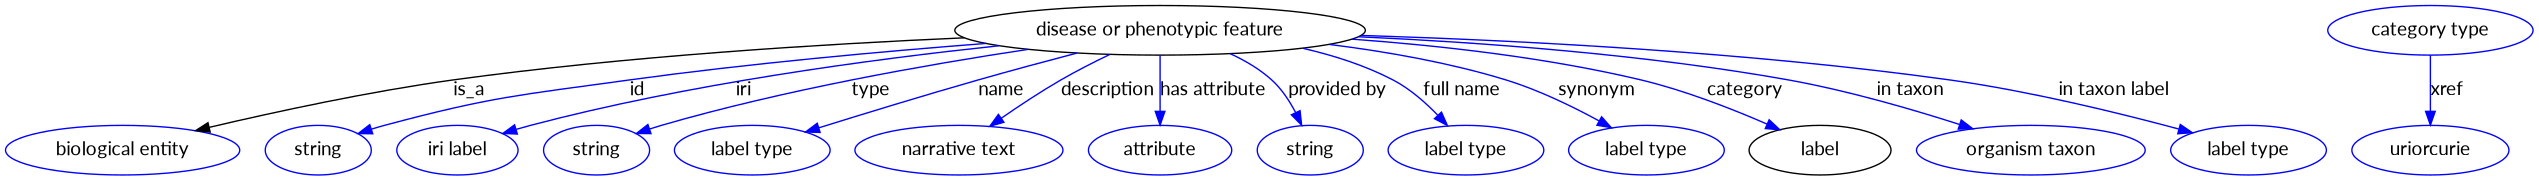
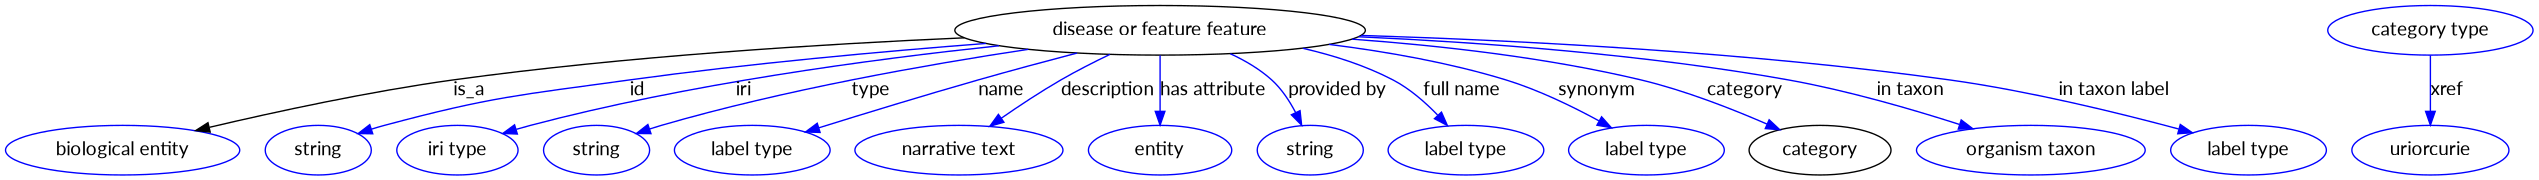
node "disease or phenotypic feature": label "disease or phenotypic feature" -> "disease or feature feature"
node "iri label": label "iri label" -> "iri type"
node "attribute": label "attribute" -> "entity"
node "label": label "label" -> "category"
